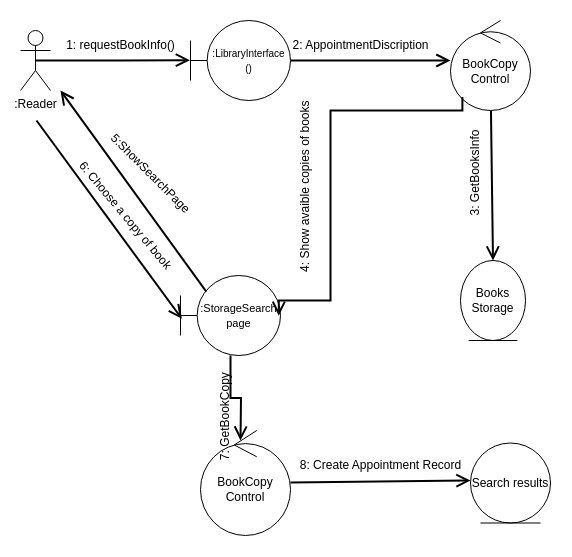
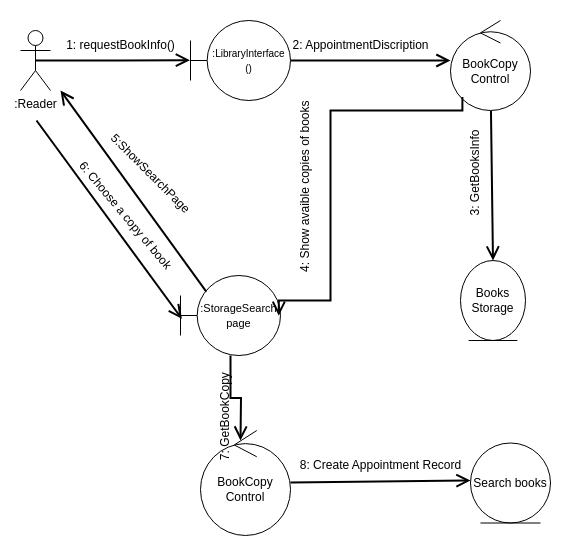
node "Search results": label "Search results" -> "Search books"
